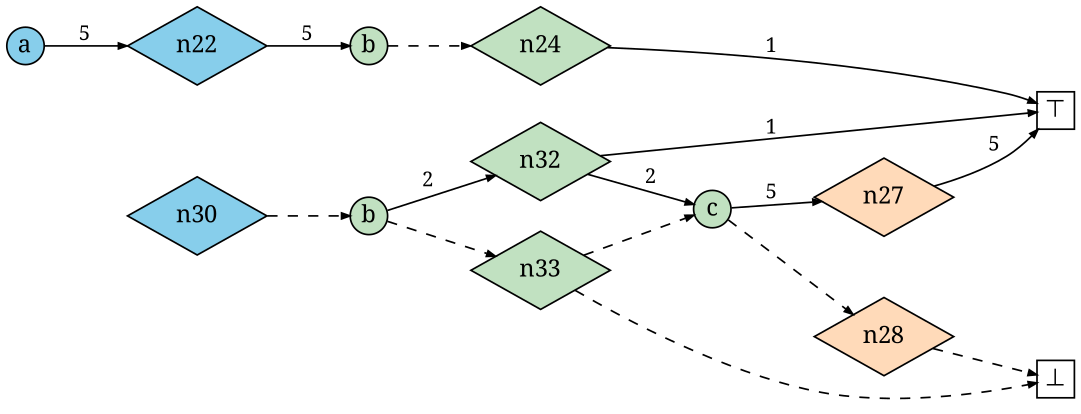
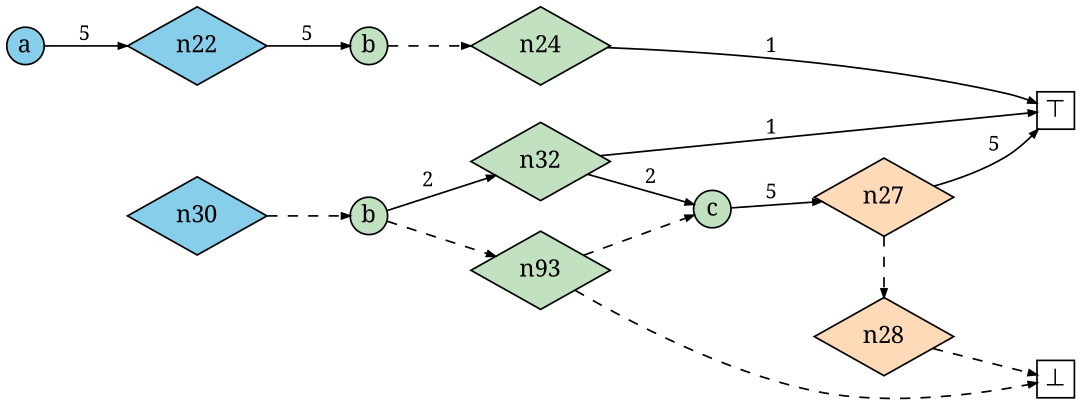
edge "c" -> "n28": now "n27" -> "n28"
node "n33": label "n33" -> "n93"
